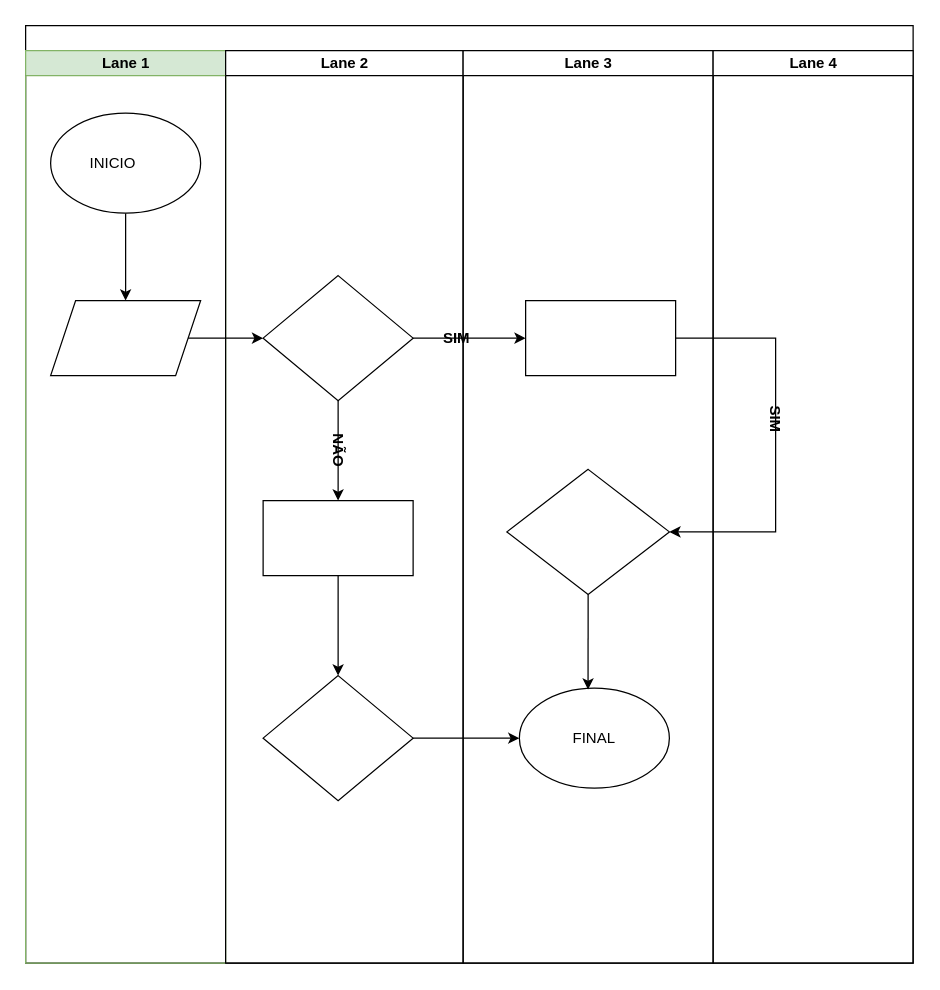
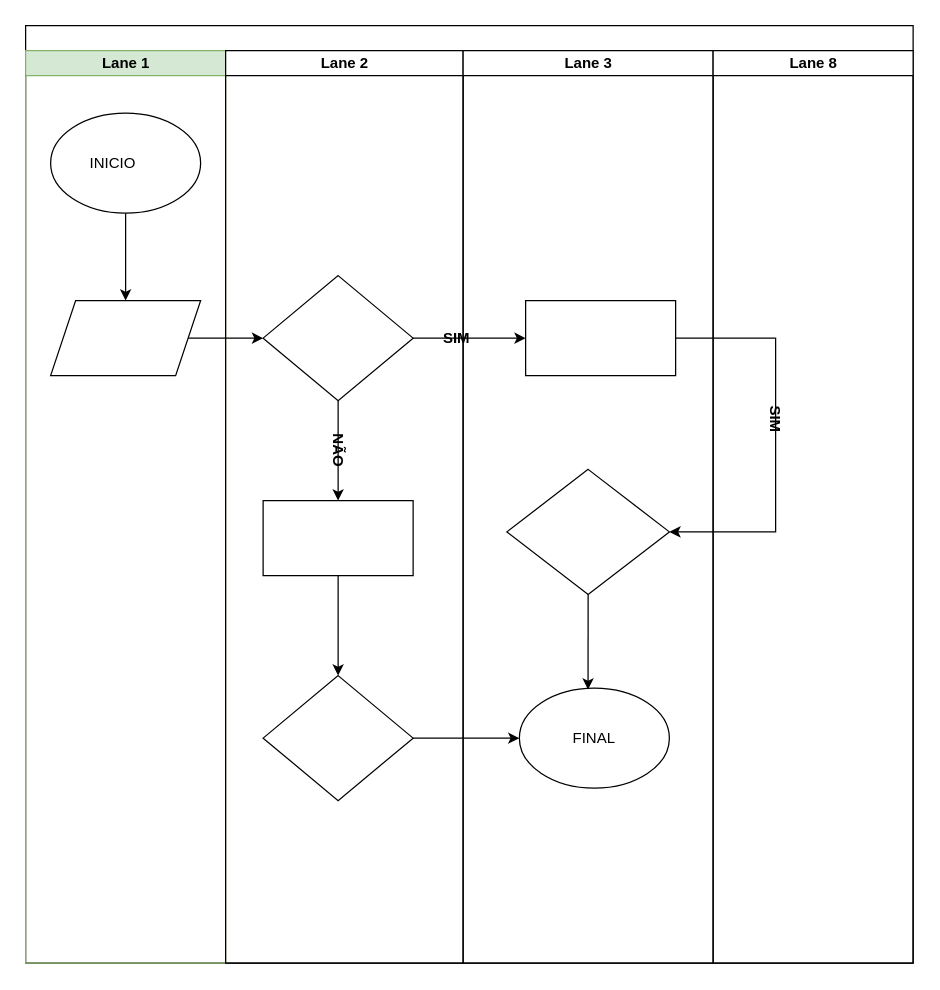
node "Lane 4": label "Lane 4" -> "Lane 8"
